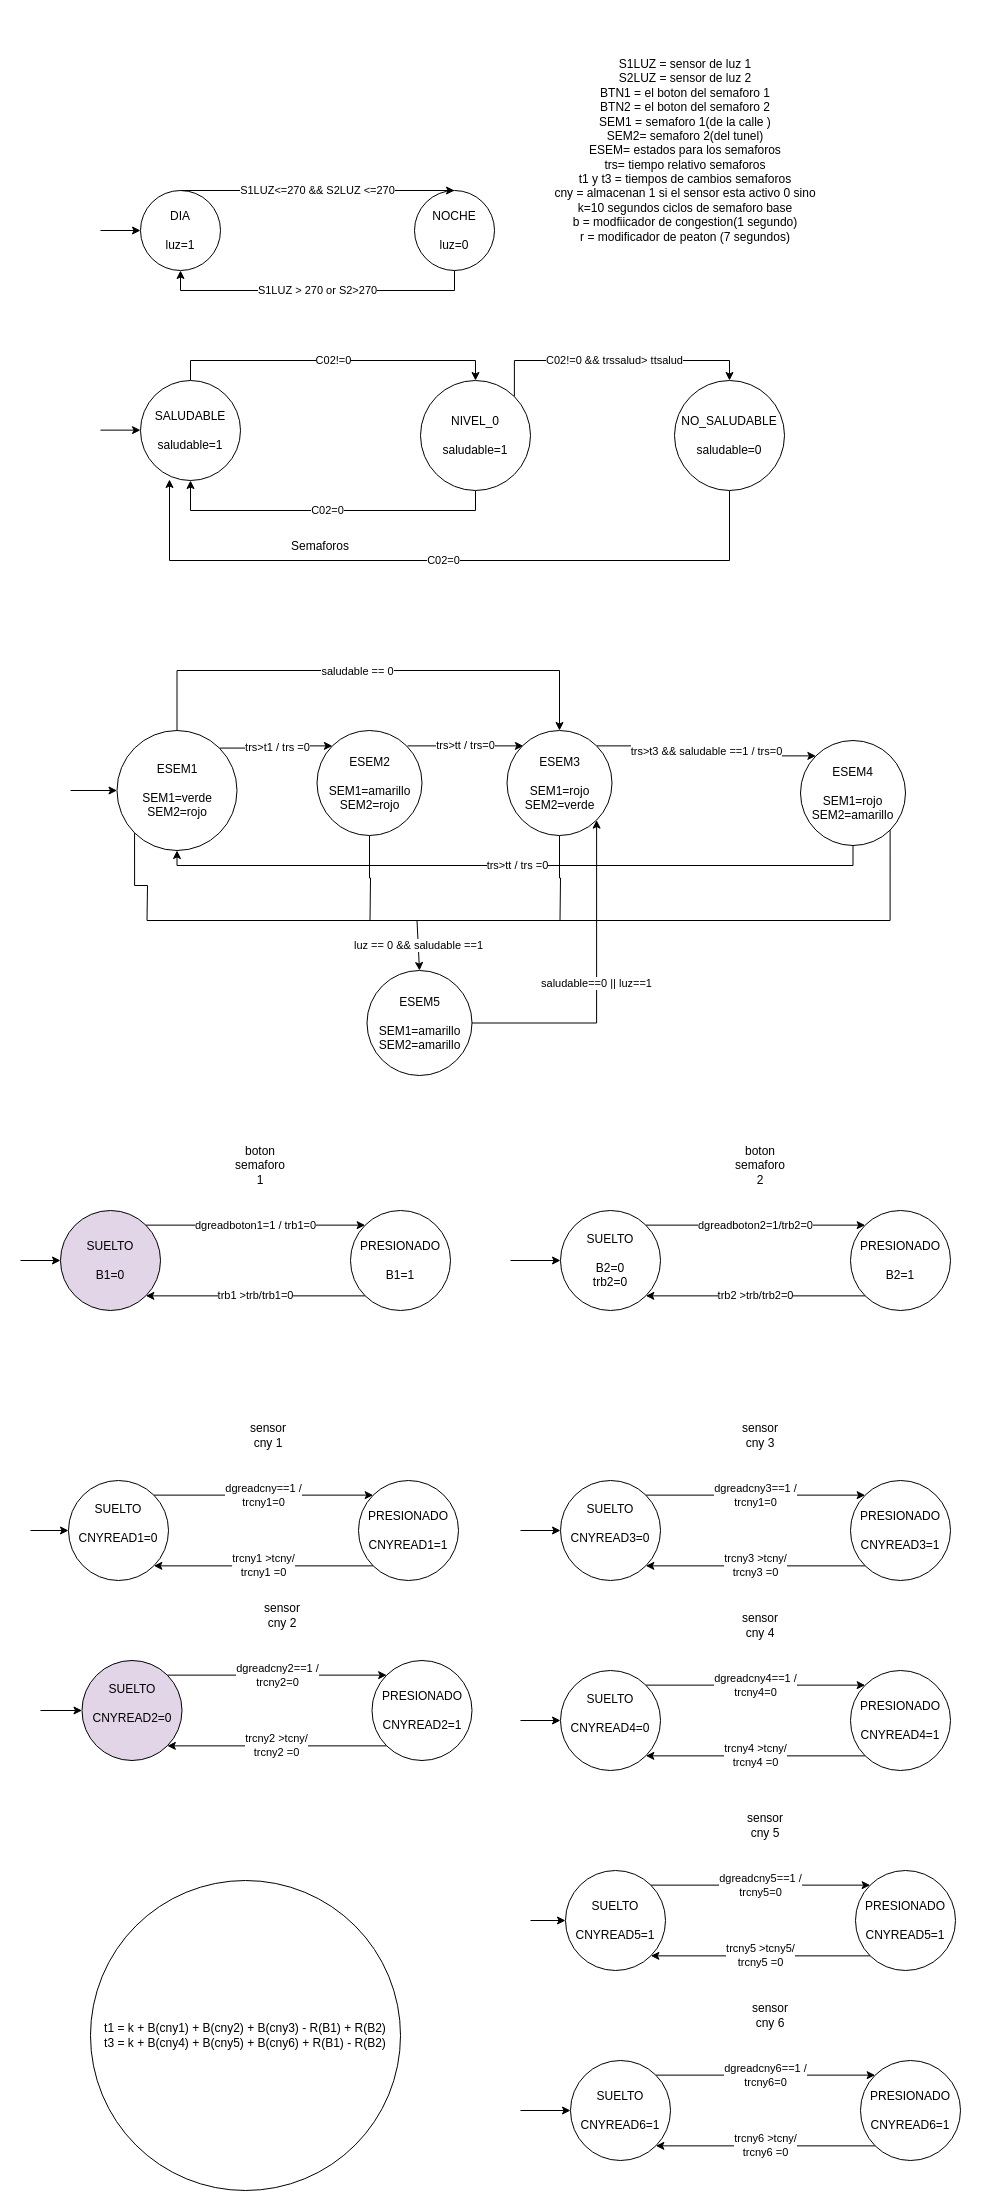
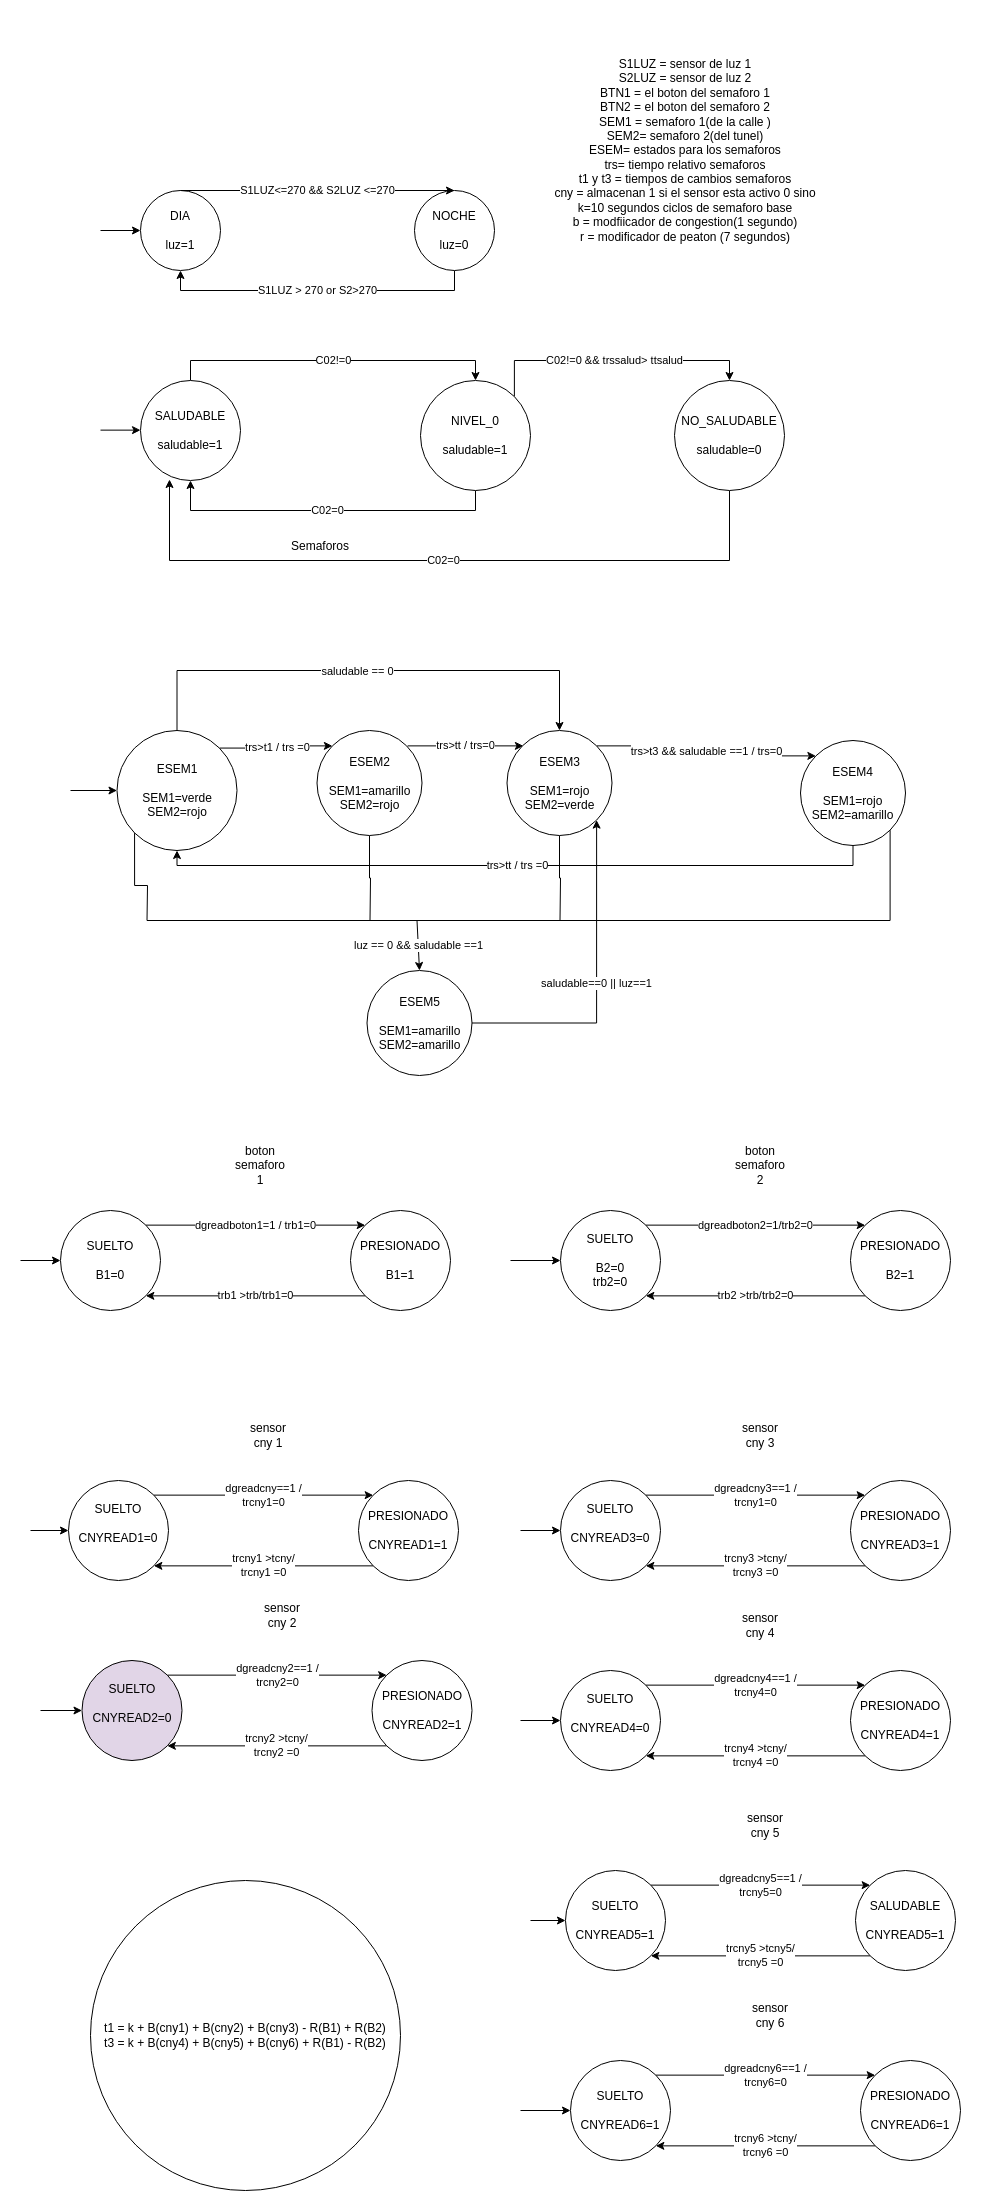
node "SUELTO B1=0": fillcolor #e1d5e7 -> #ffffff
node "PRESIONADO CNYREAD5=1": label "PRESIONADO CNYREAD5=1" -> "SALUDABLE CNYREAD5=1"
